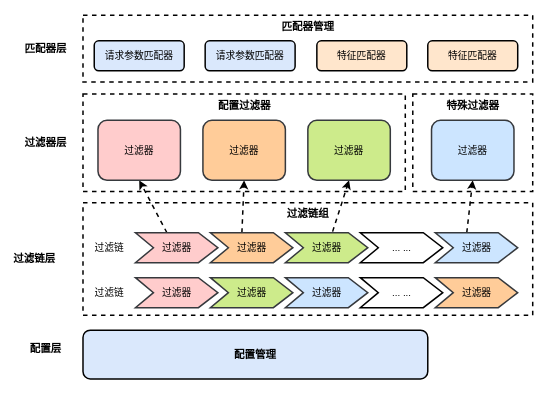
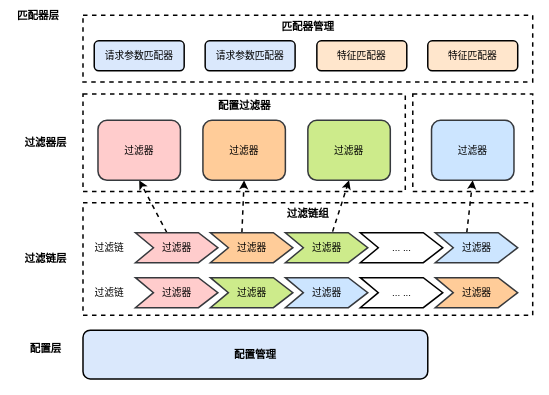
node "匹配器层": moved (45, 49) -> (38, 15)
node "特殊过滤器": removed
node "过滤链层": moved (34, 259) -> (45, 259)
